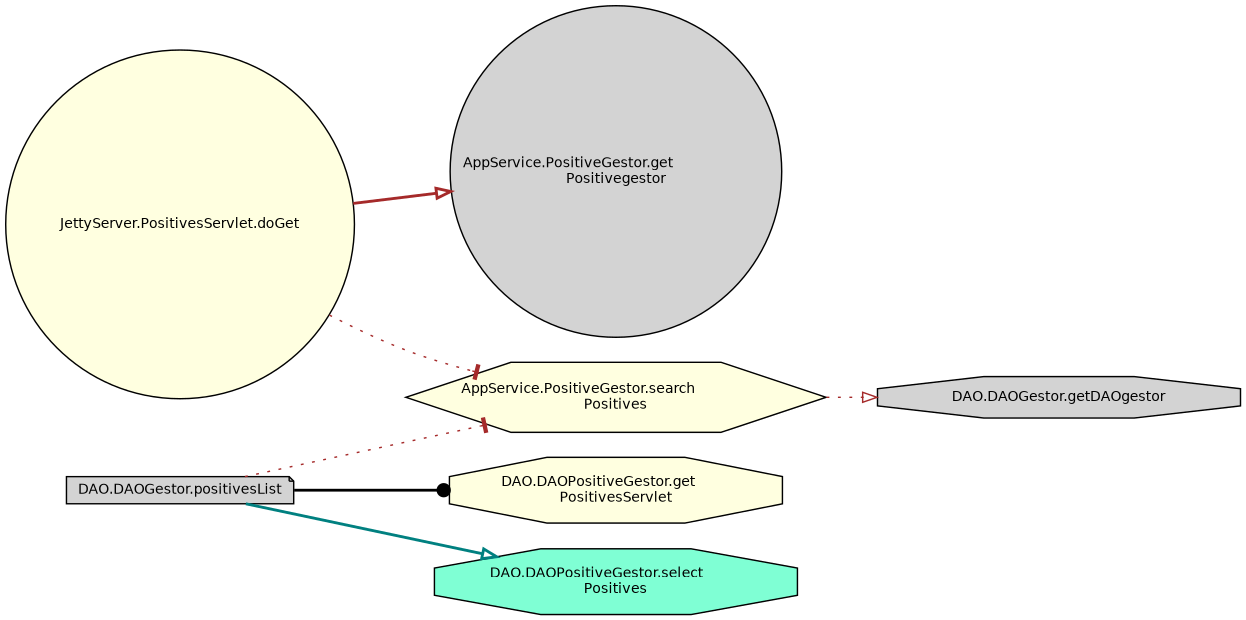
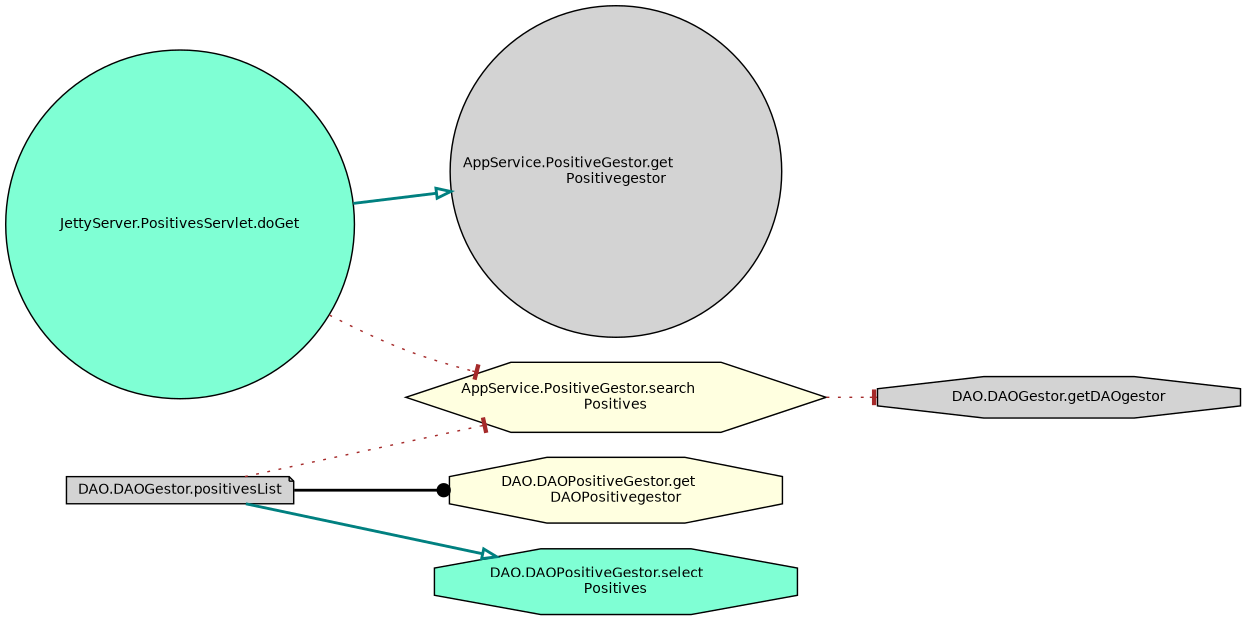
edge "JettyServer.PositivesServlet.doGet" -> "AppService.PositiveGestor.get Positivegestor": color brown -> teal
node "JettyServer.PositivesServlet.doGet": fillcolor lightyellow -> aquamarine
edge "AppService.PositiveGestor.search Positives" -> "DAO.DAOGestor.getDAOgestor": arrowhead onormal -> tee
node "DAO.DAOPositiveGestor.get PositivesServlet": label "DAO.DAOPositiveGestor.get PositivesServlet" -> "DAO.DAOPositiveGestor.get DAOPositivegestor"
